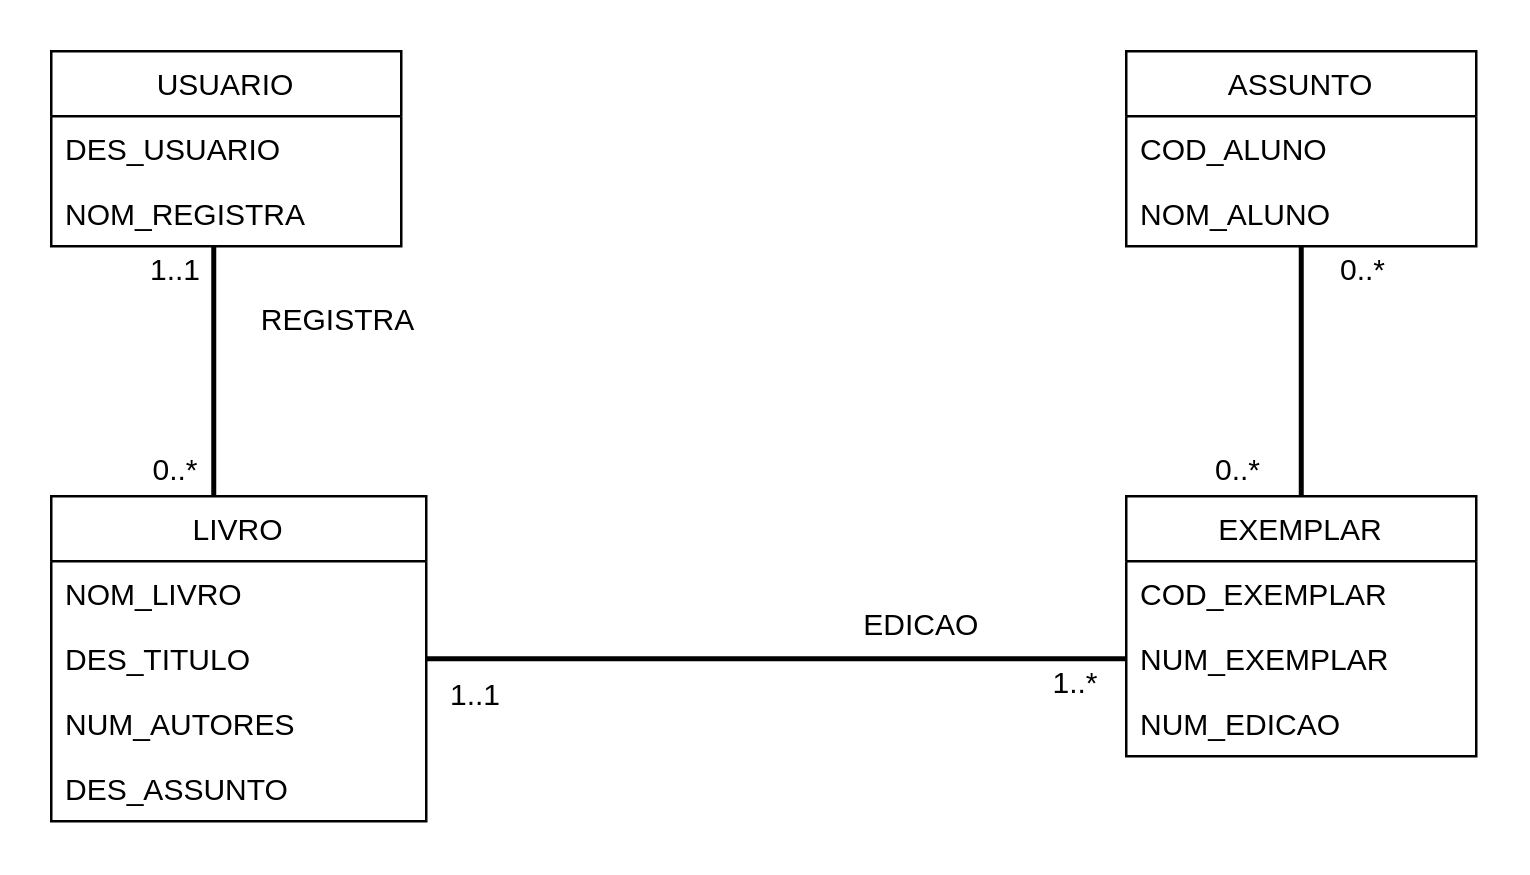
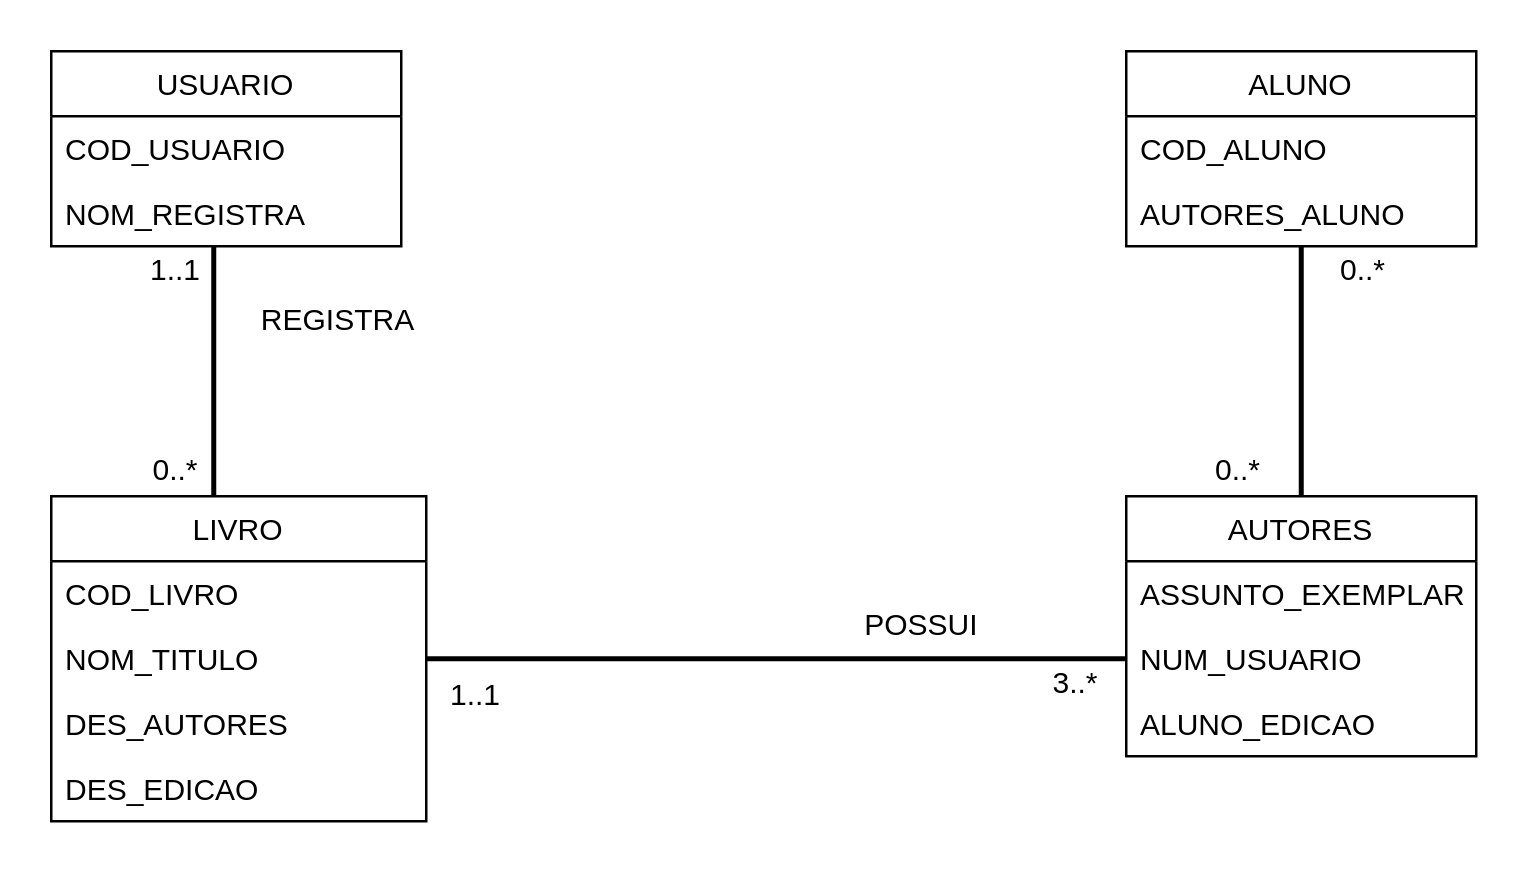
node "ASSUNTO": label "ASSUNTO" -> "ALUNO"
node "DES_USUARIO": label "DES_USUARIO" -> "COD_USUARIO"
node "NOM_ALUNO": label "NOM_ALUNO" -> "AUTORES_ALUNO"
node "EXEMPLAR": label "EXEMPLAR" -> "AUTORES"
node "NOM_LIVRO": label "NOM_LIVRO" -> "COD_LIVRO"
node "COD_EXEMPLAR": label "COD_EXEMPLAR" -> "ASSUNTO_EXEMPLAR"
node "EDICAO": label "EDICAO" -> "POSSUI"
node "DES_TITULO": label "DES_TITULO" -> "NOM_TITULO"
node "NUM_EXEMPLAR": label "NUM_EXEMPLAR" -> "NUM_USUARIO"
node "1..*": label "1..*" -> "3..*"
node "NUM_AUTORES": label "NUM_AUTORES" -> "DES_AUTORES"
node "NUM_EDICAO": label "NUM_EDICAO" -> "ALUNO_EDICAO"
node "DES_ASSUNTO": label "DES_ASSUNTO" -> "DES_EDICAO"
